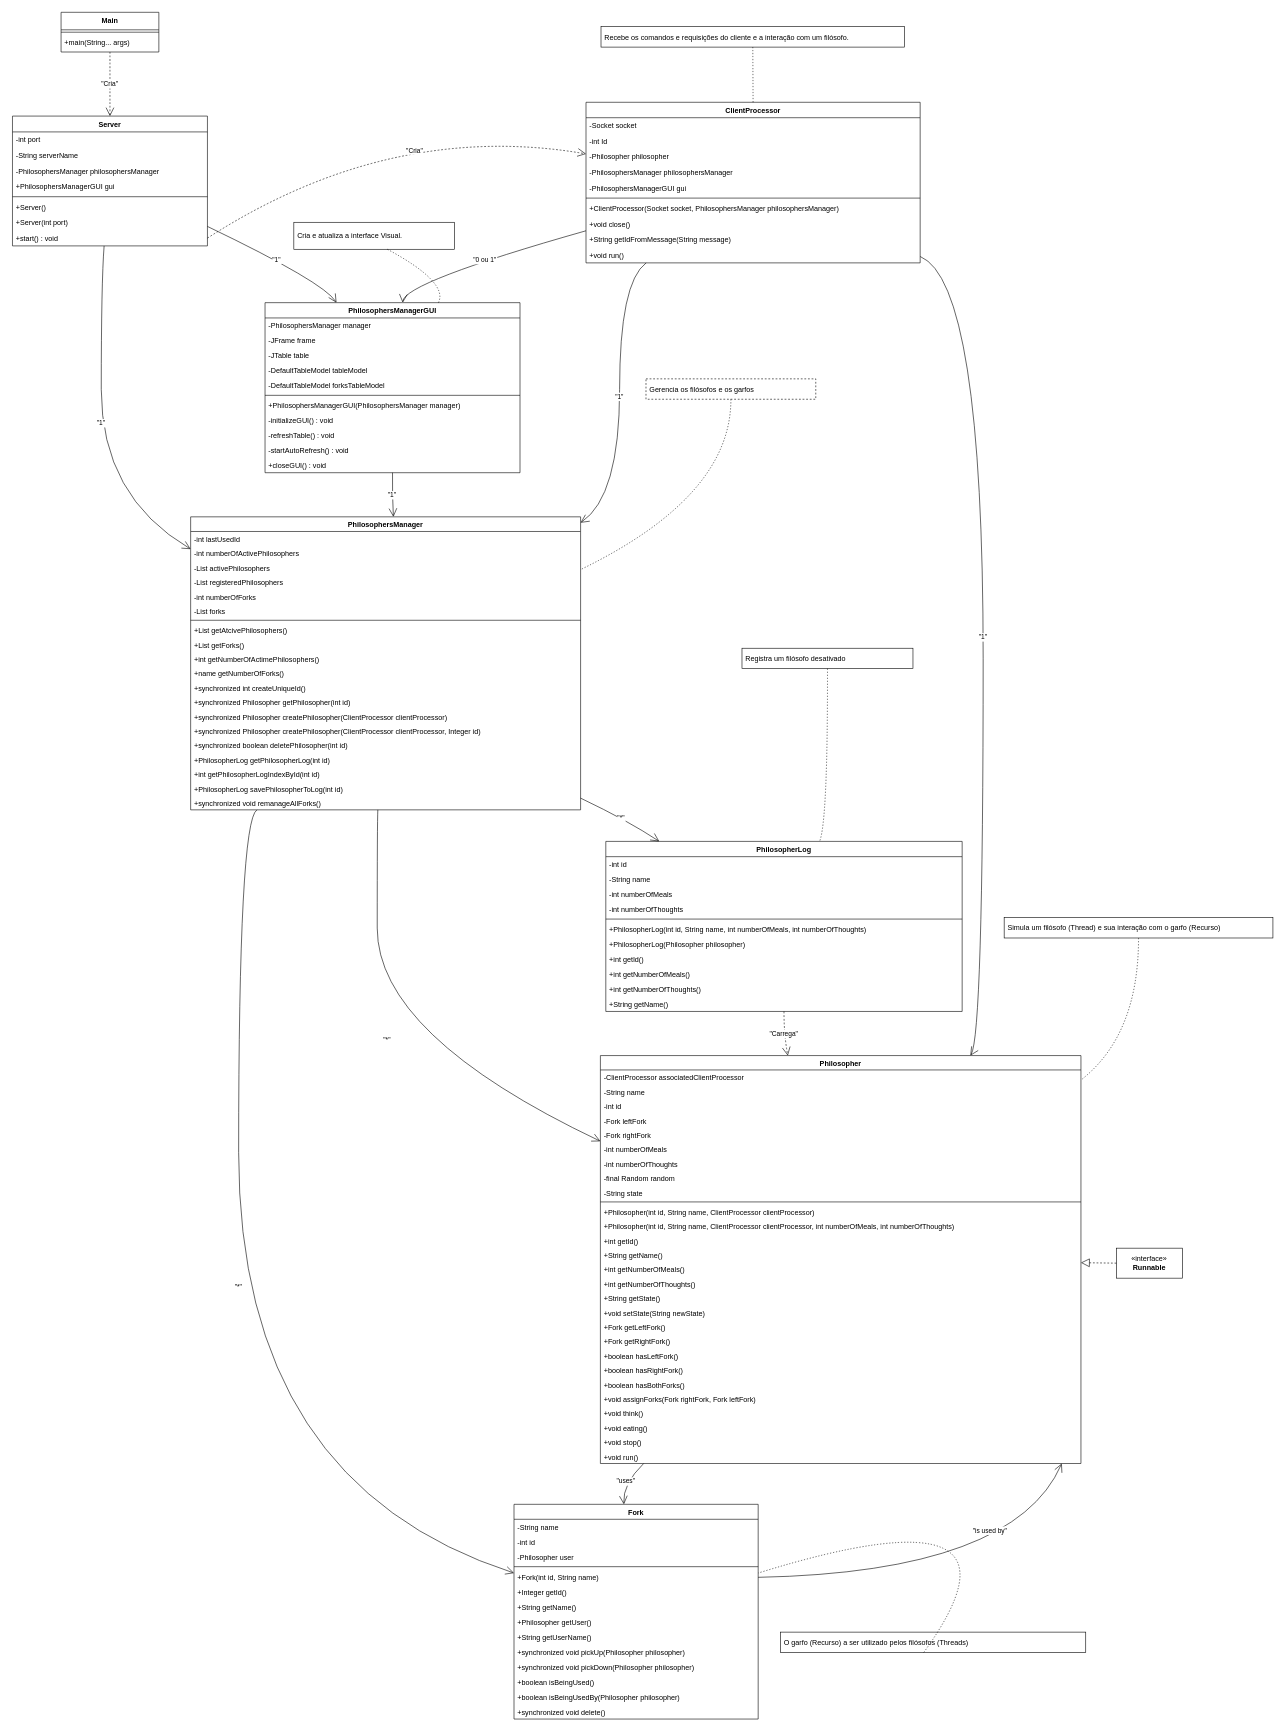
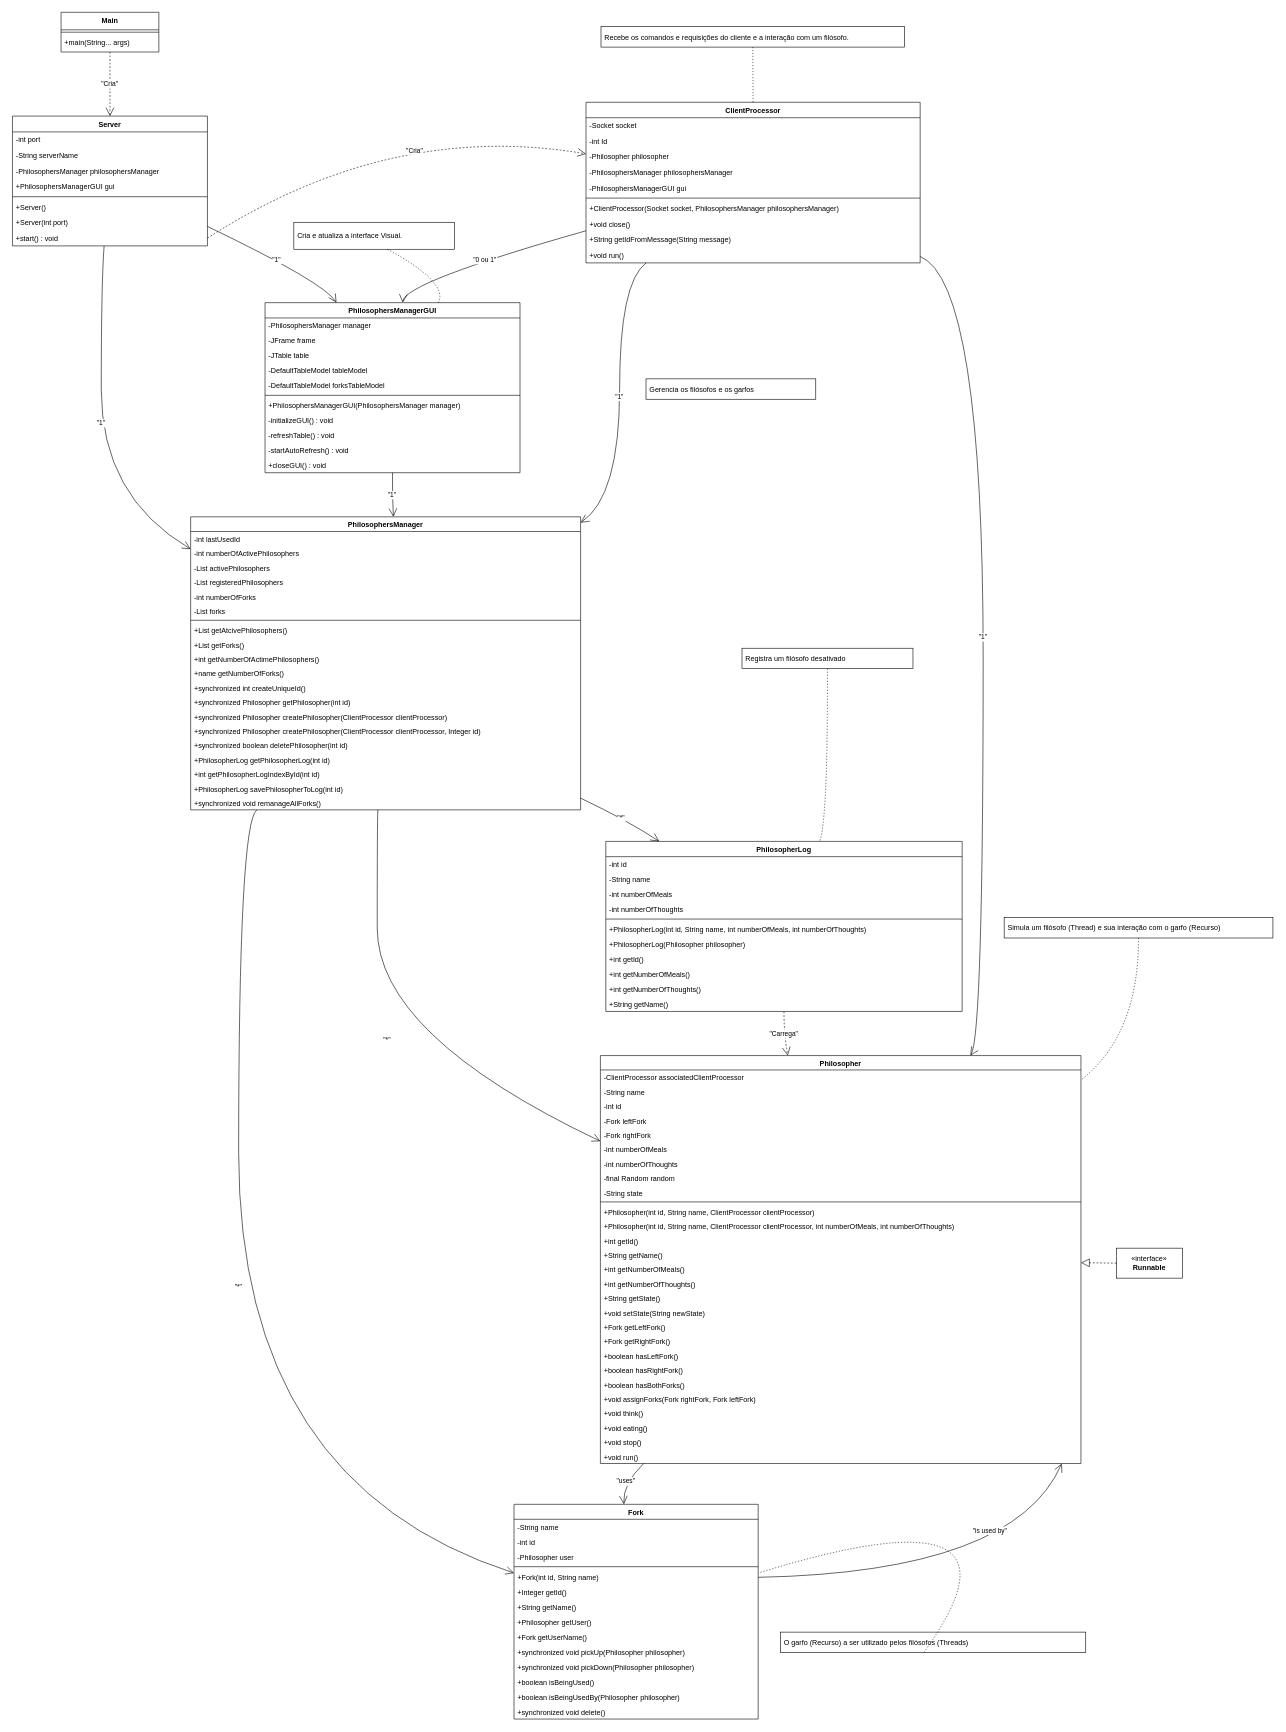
node "Gerencia os filósofos e os garfos": style dashed -> solid
edge "Gerencia os filósofos e os garfos" -- "PhilosophersManager": removed
node "+String getUserName()": label "+String getUserName()" -> "+Fork getUserName()"
